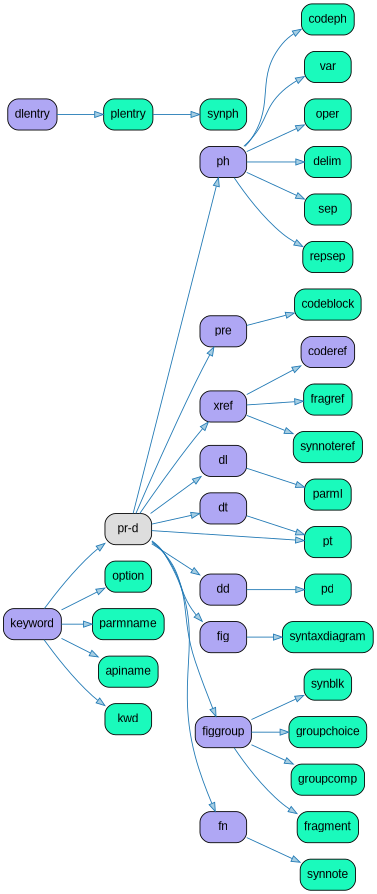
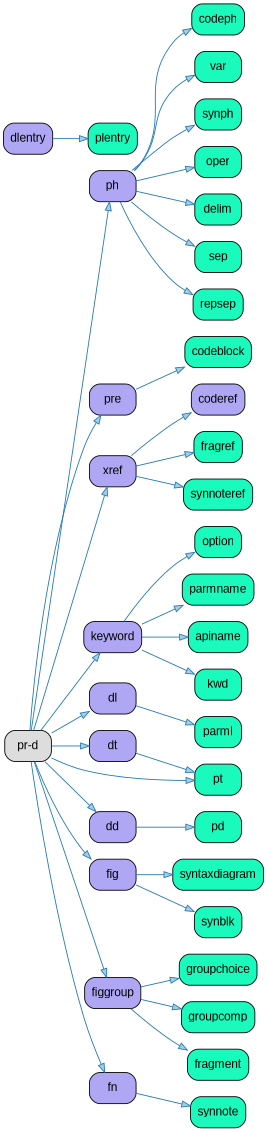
edge "plentry" -> "synph": now "ph" -> "synph"
edge "keyword" -> "pr-d": reversed
edge "figgroup" -> "synblk": now "fig" -> "synblk"
